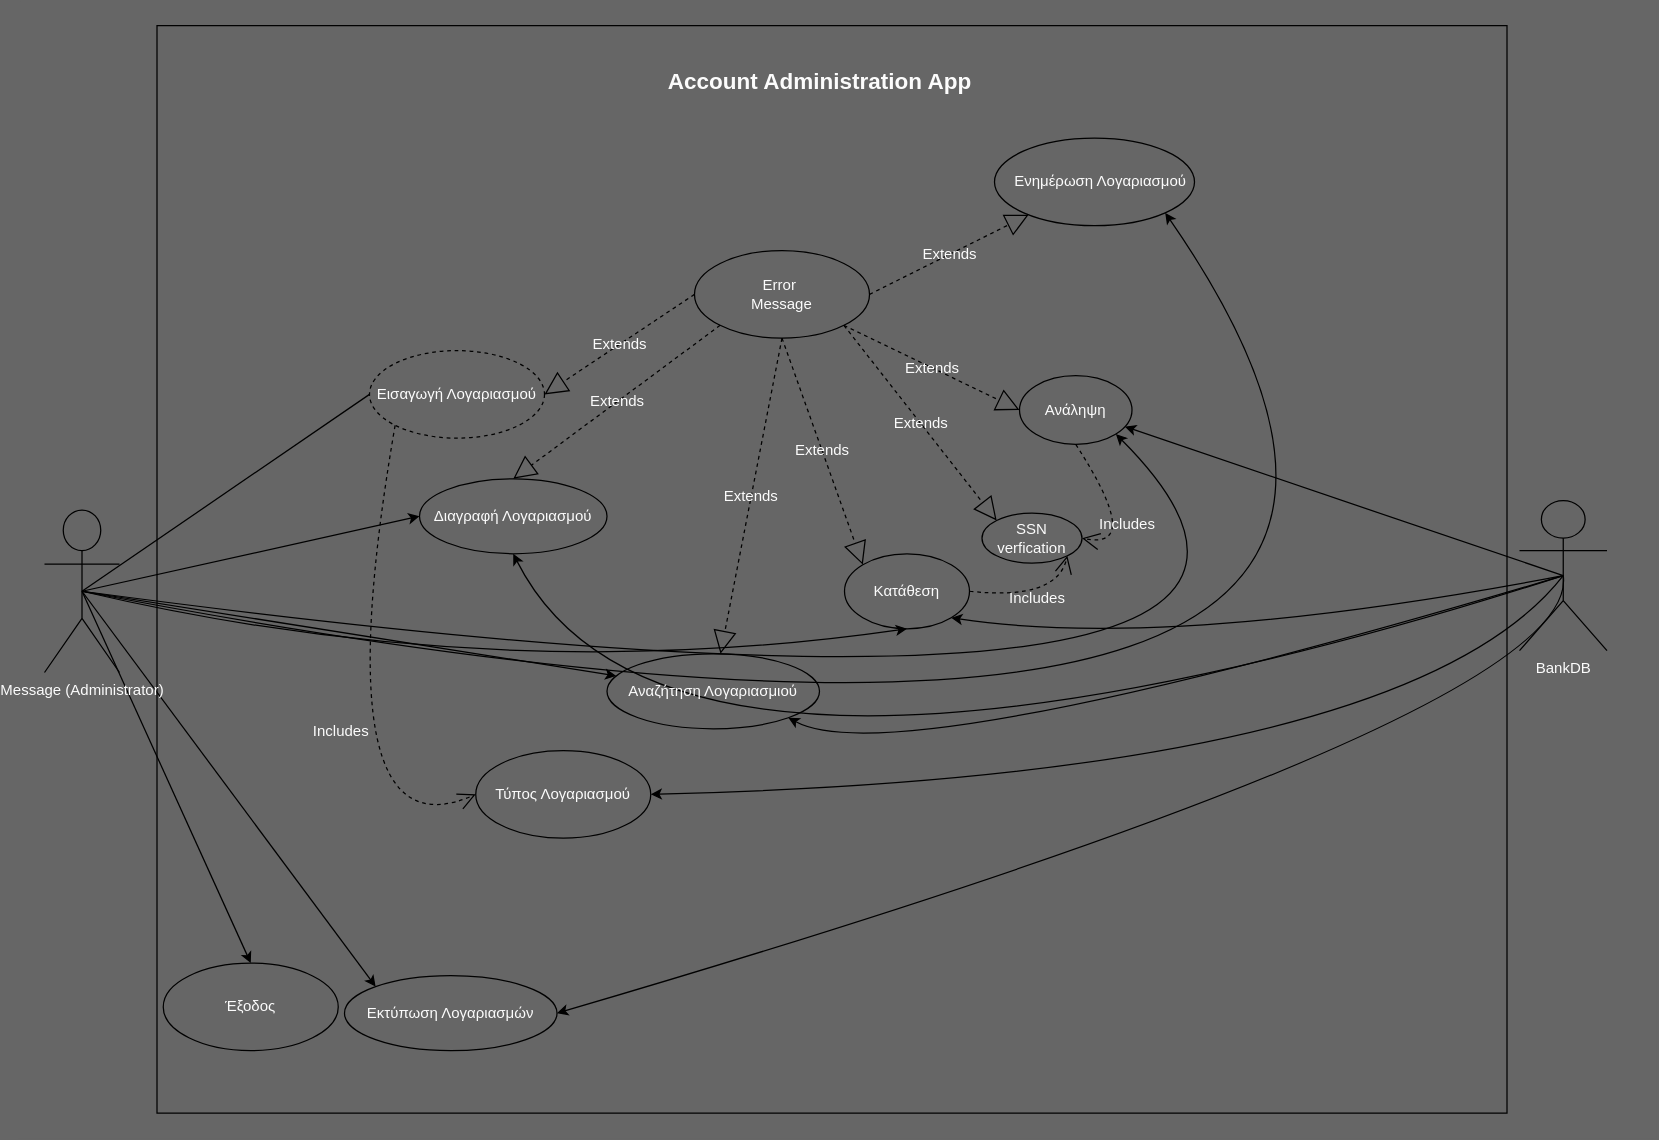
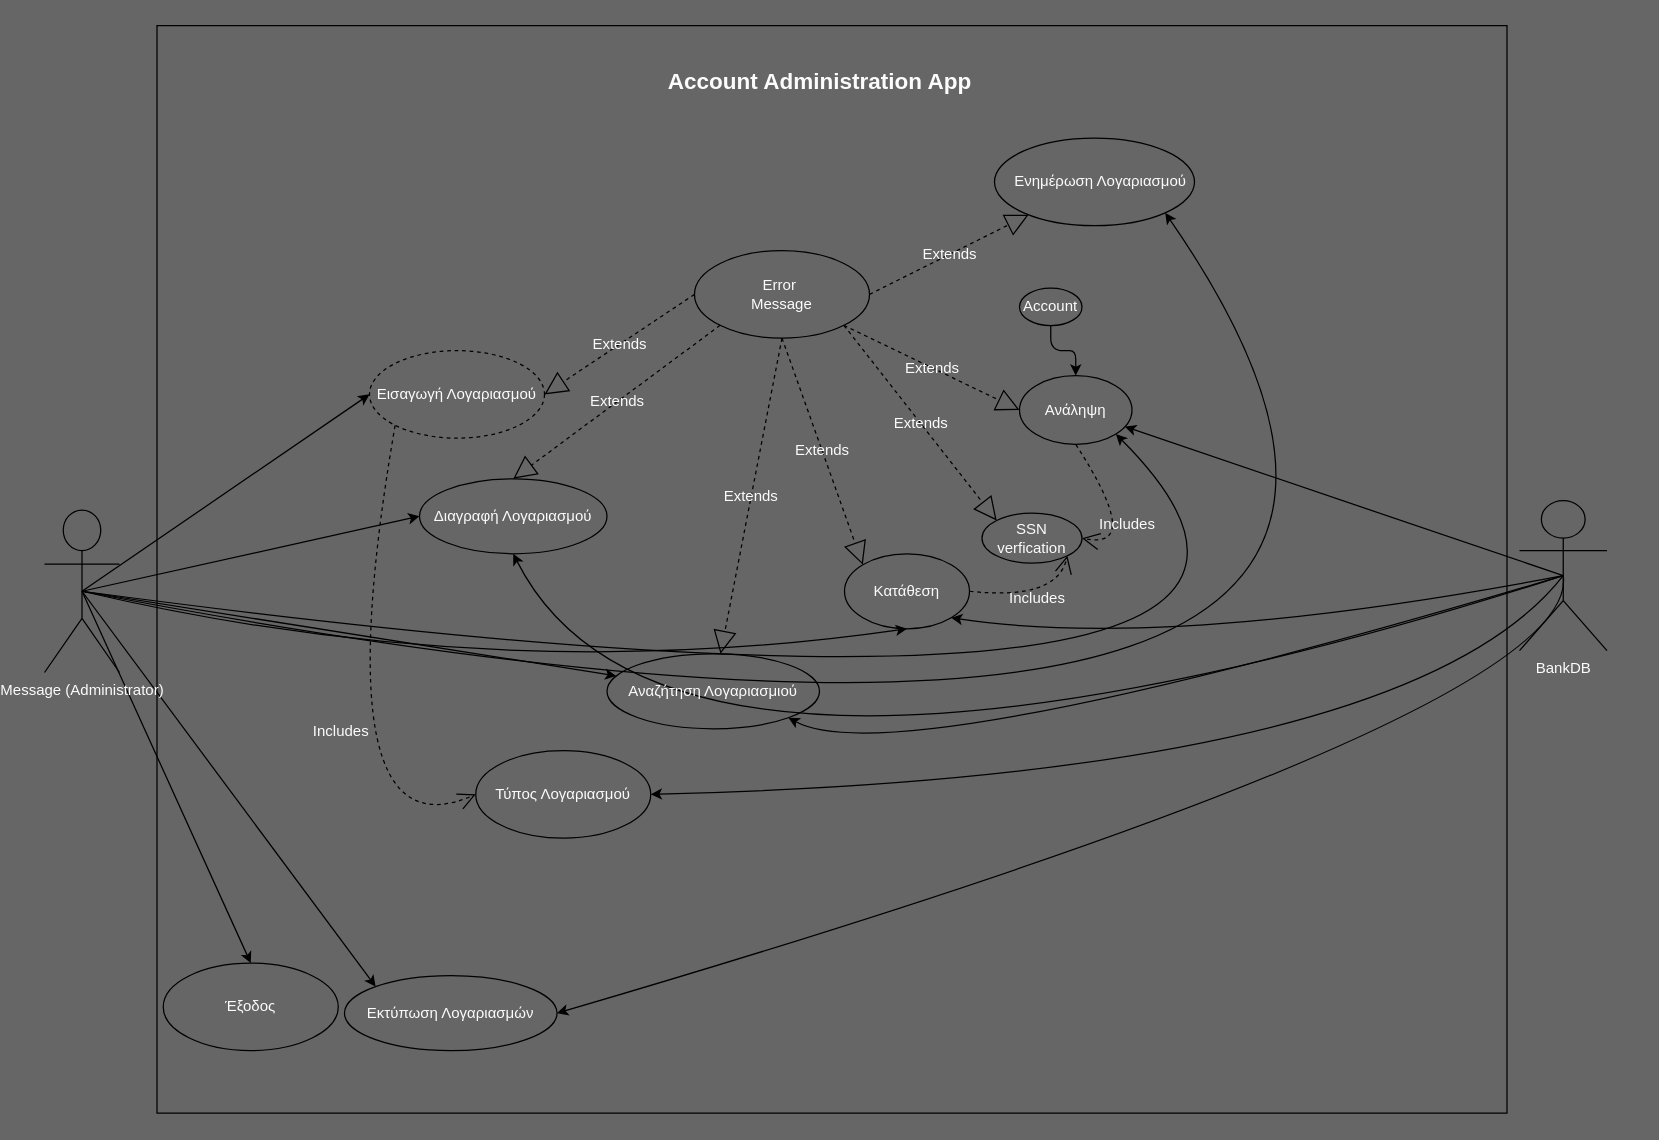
node "Account": added
edge "Account" -> "Ανάληψη": added
edge "Εισαγωγή Λογαριασμού" -- "Message (Administrator)": arrowhead none -> classic
